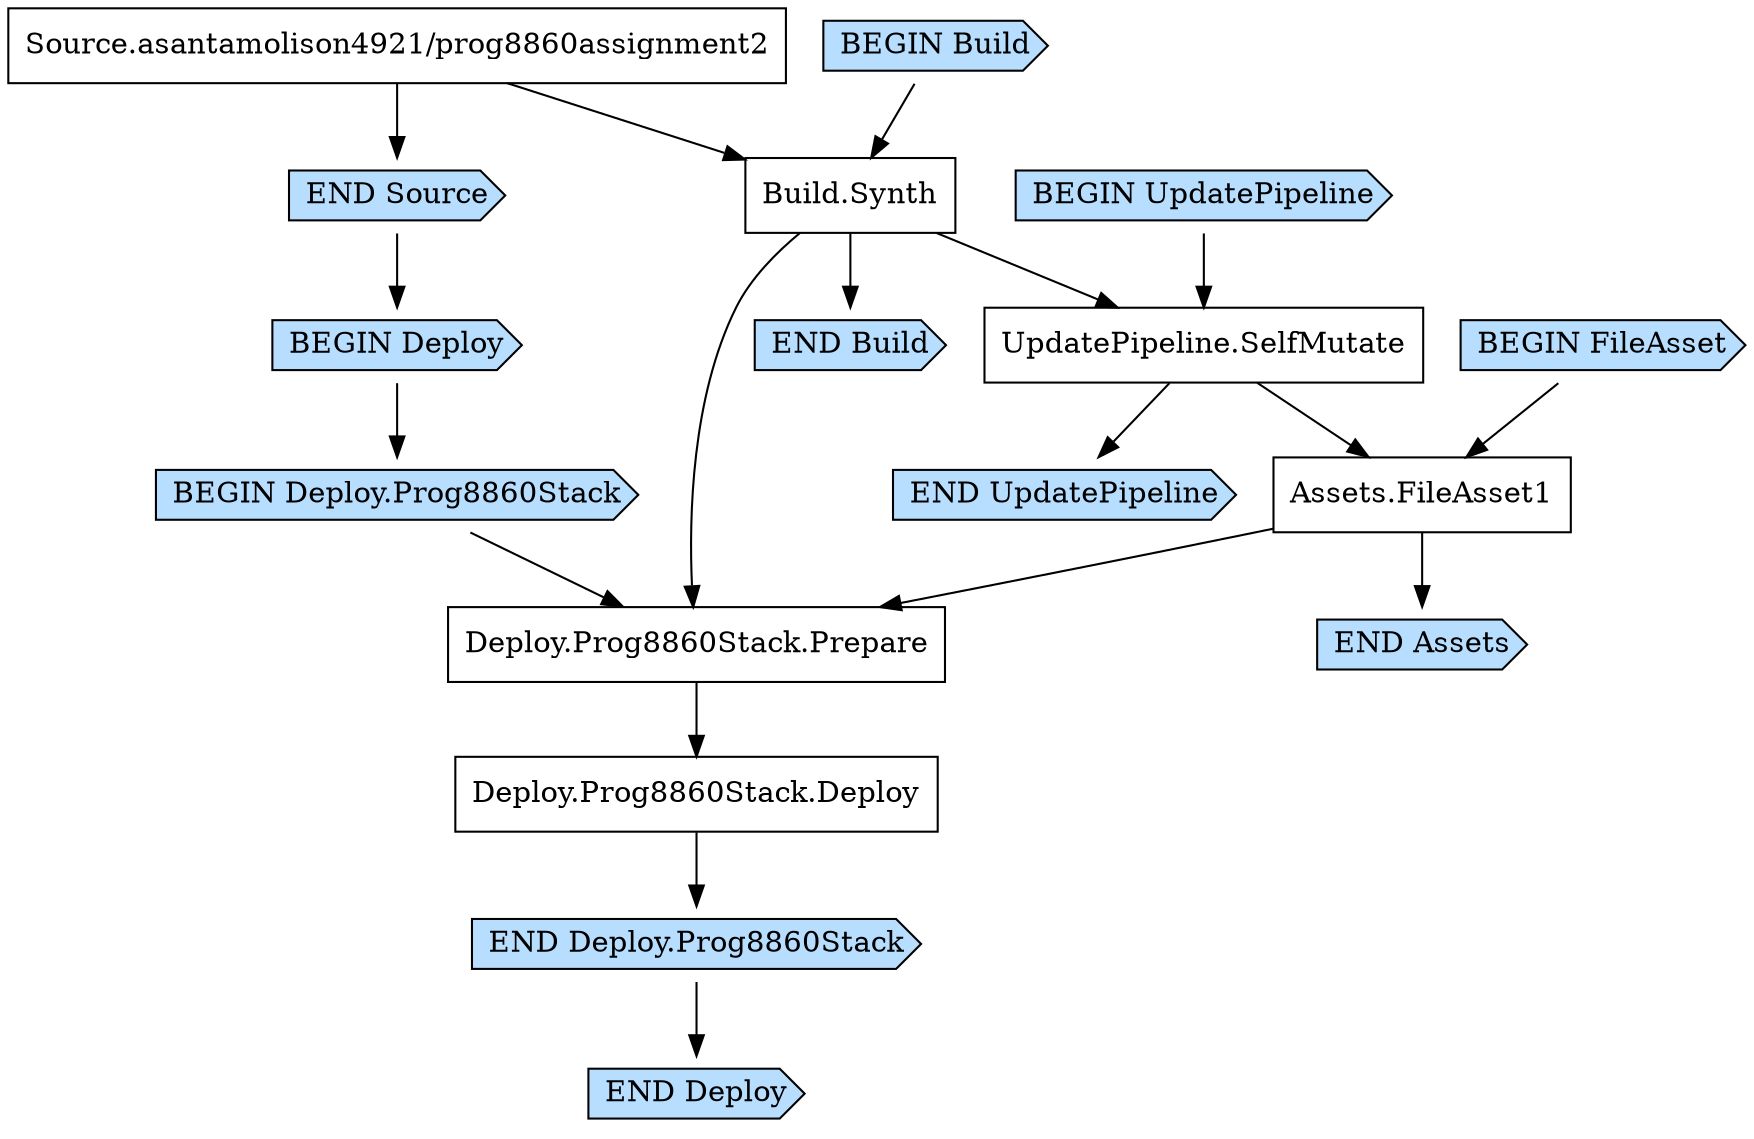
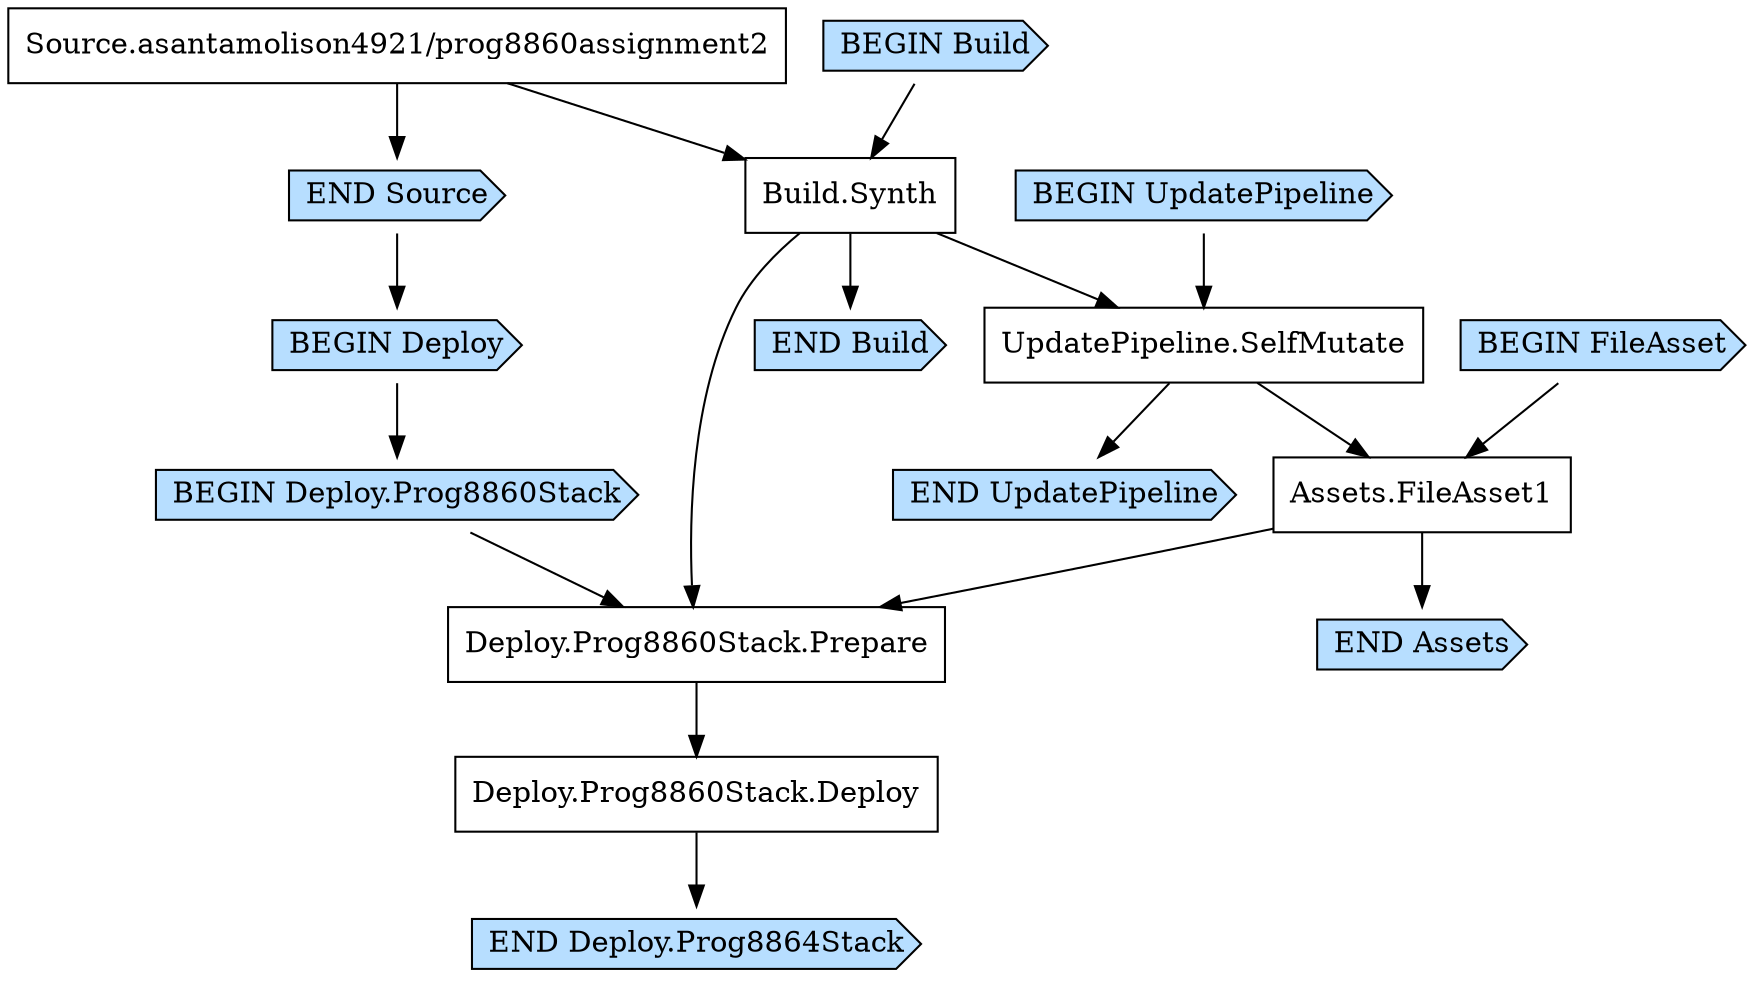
node "END Deploy.Prog8860Stack": label "END Deploy.Prog8860Stack" -> "END Deploy.Prog8864Stack"
node "END Deploy": removed
